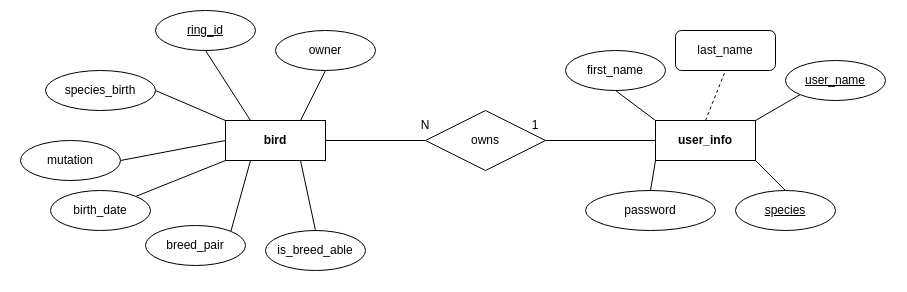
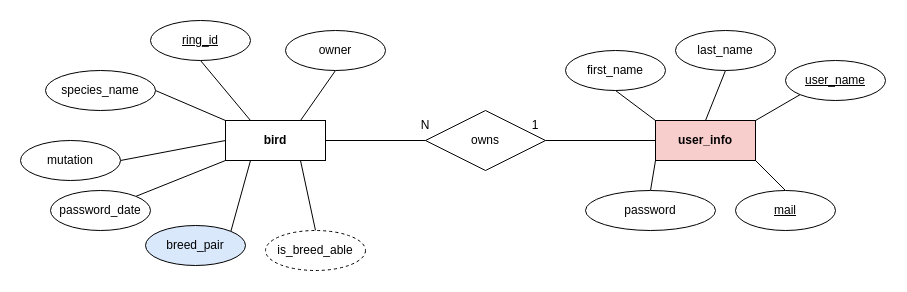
node "ring_id": moved (206, 31) -> (201, 41)
node "owner": moved (326, 51) -> (336, 51)
node "last_name": shape rounded rectangle -> ellipse
node "species_birth": label "species_birth" -> "species_name"
edge "last_name" -- "user_info": style dashed -> solid
node "user_info": fillcolor #ffffff -> #f8cecc
node "birth_date": label "birth_date" -> "password_date"
node "species": label "species" -> "mail"
node "breed_pair": fillcolor #ffffff -> #dae8fc
node "is_breed_able": style solid -> dashed
